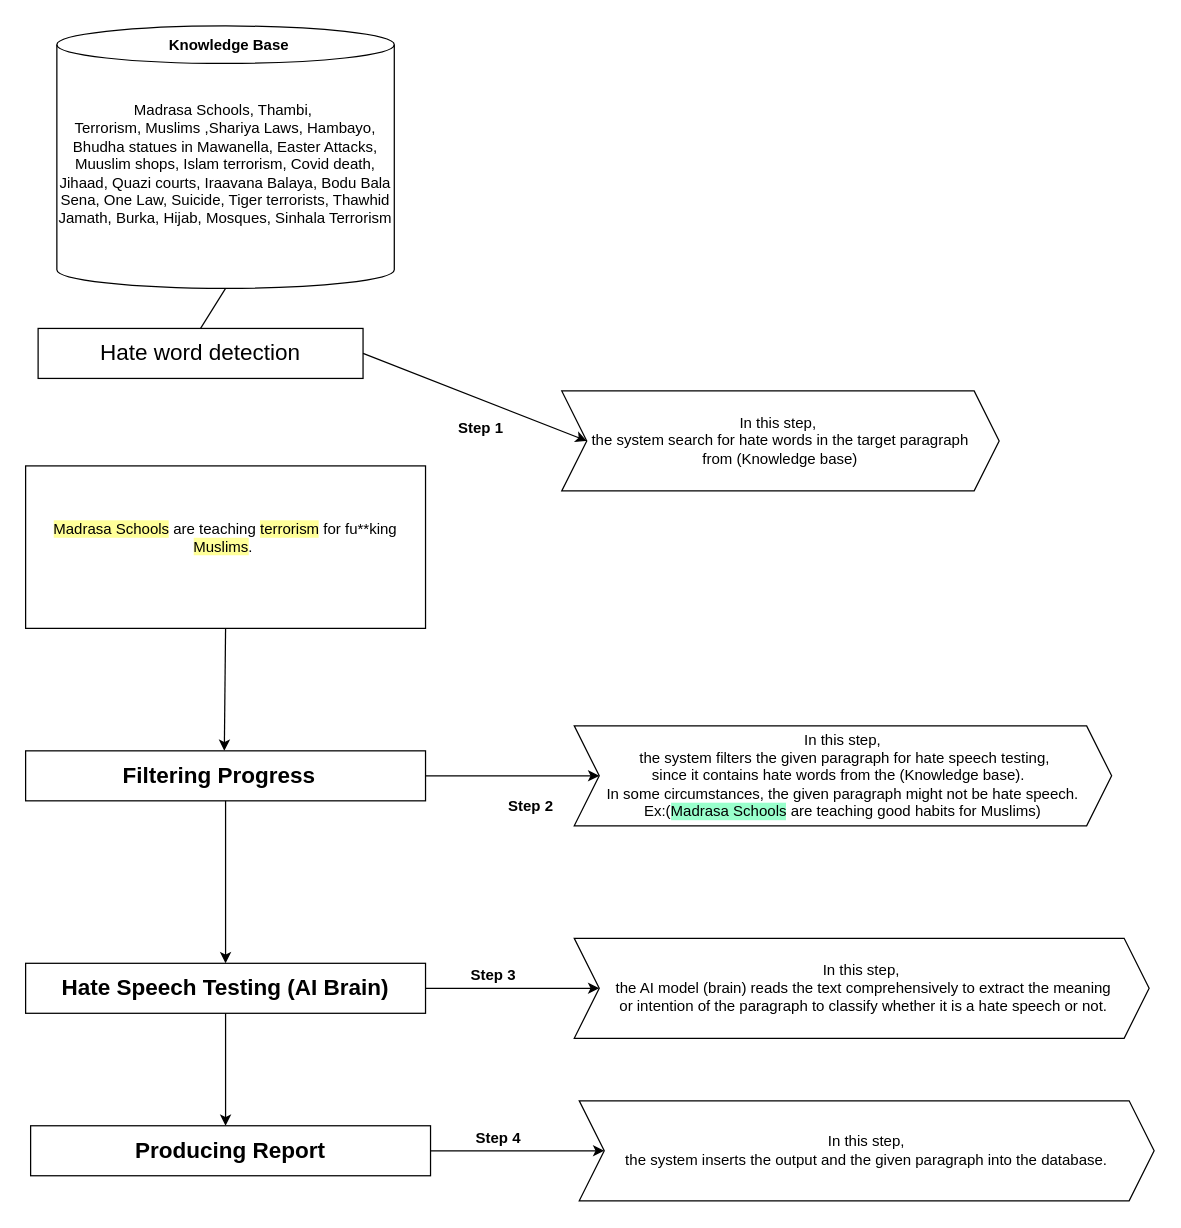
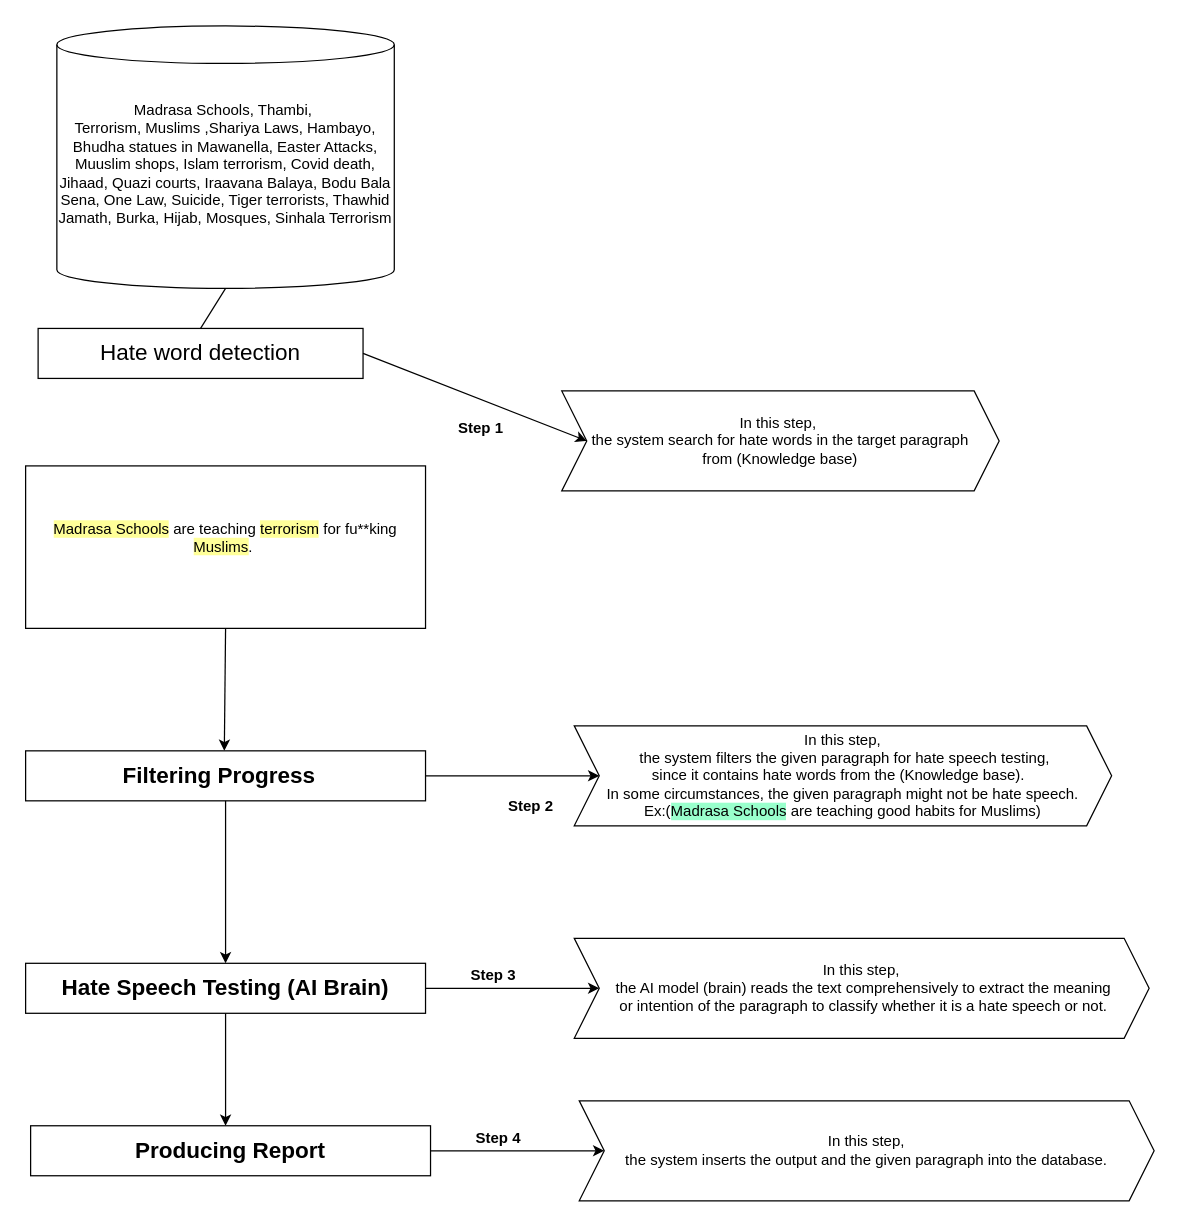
node "Knowledge Base": removed
